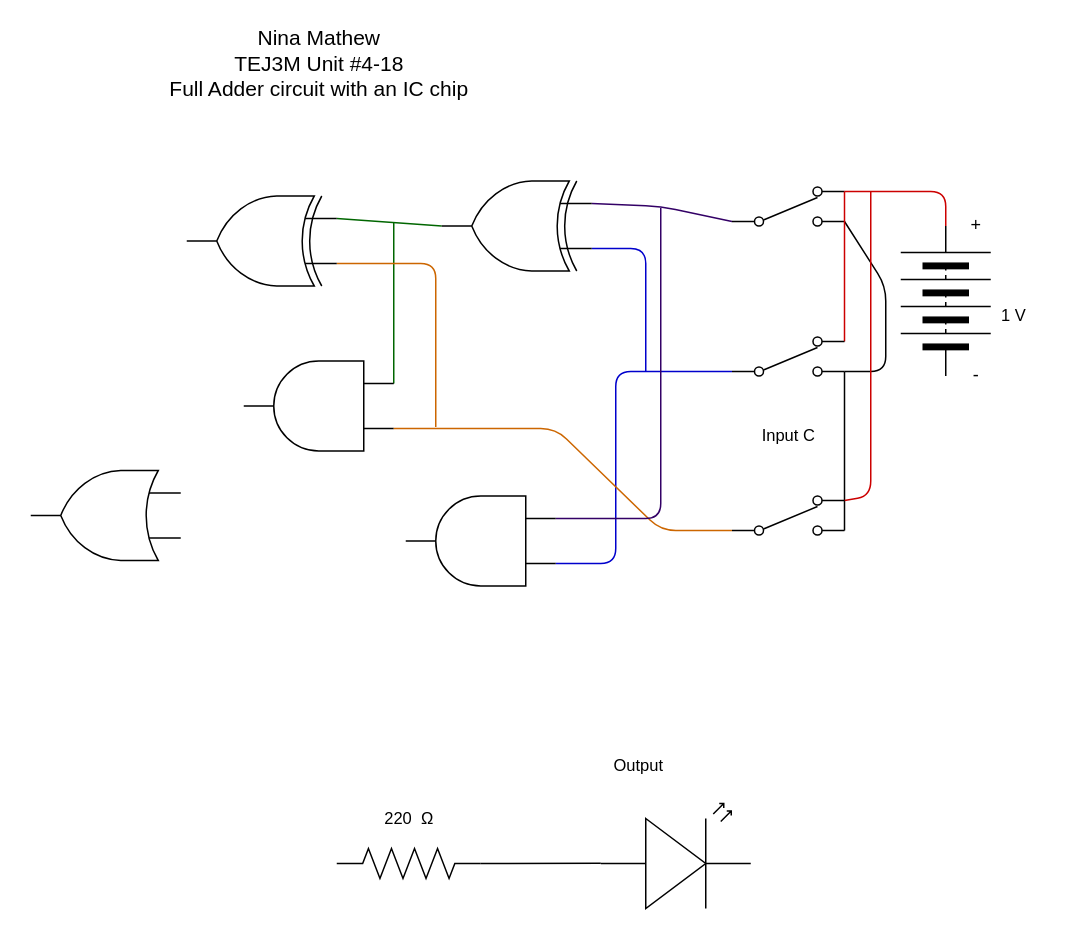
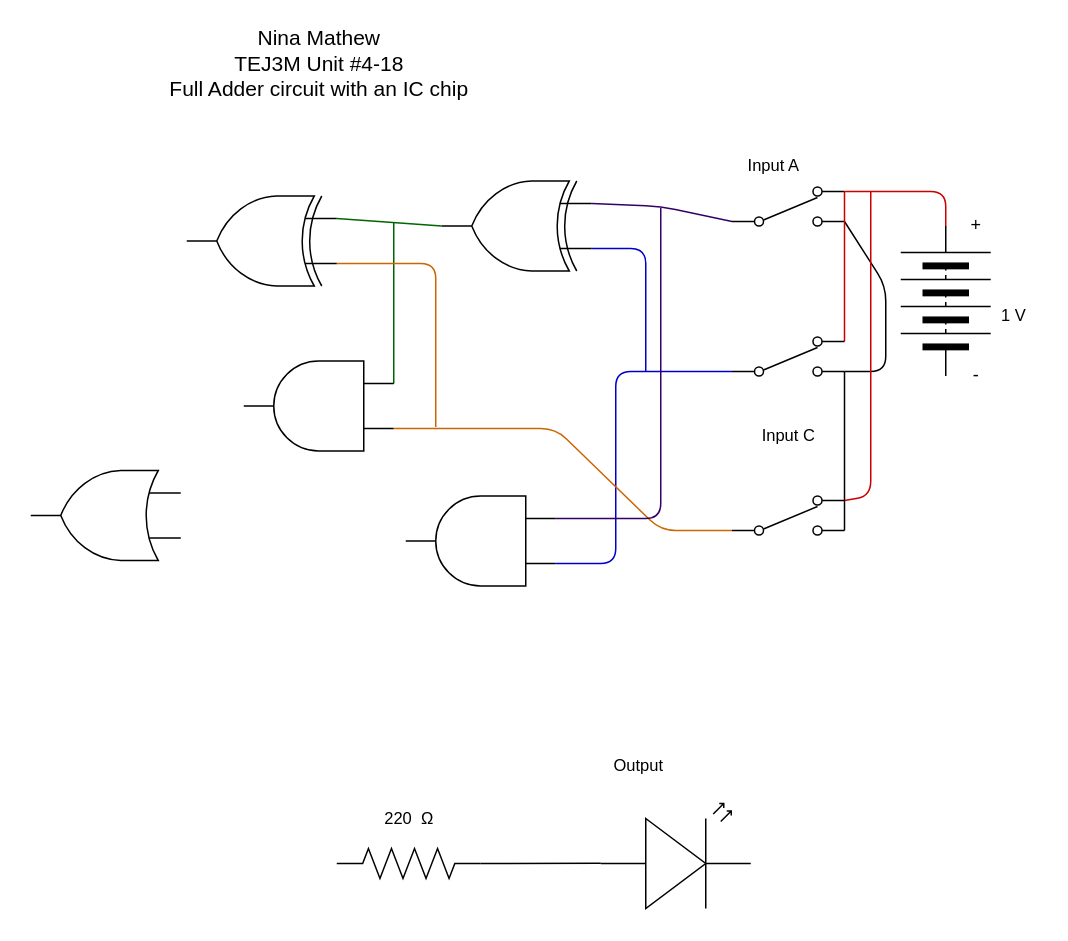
node "Input A": added
